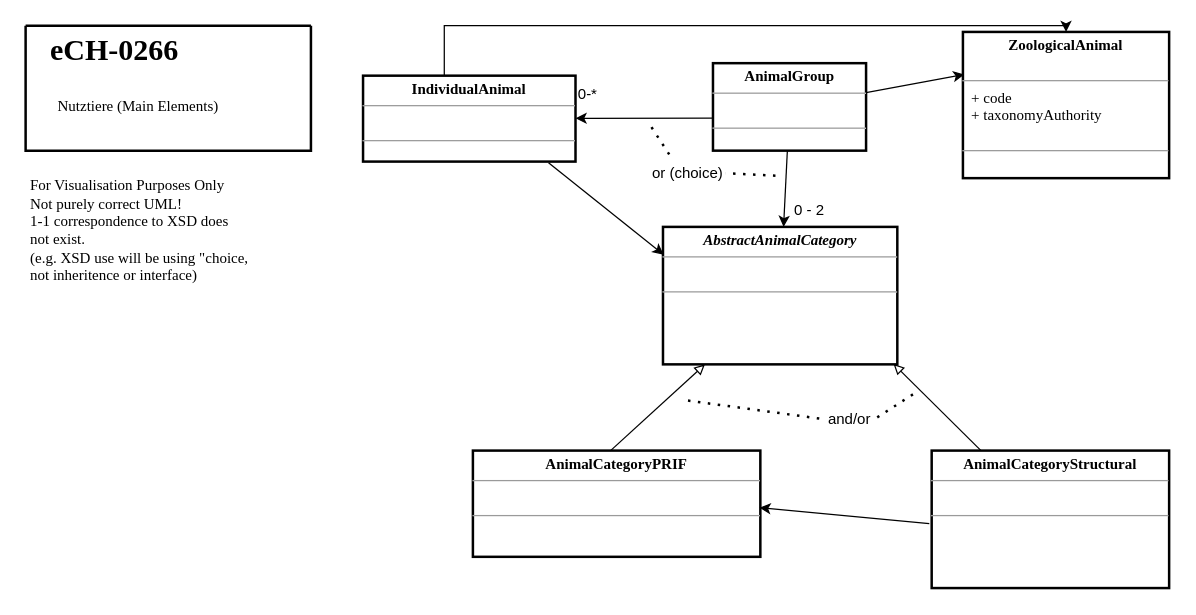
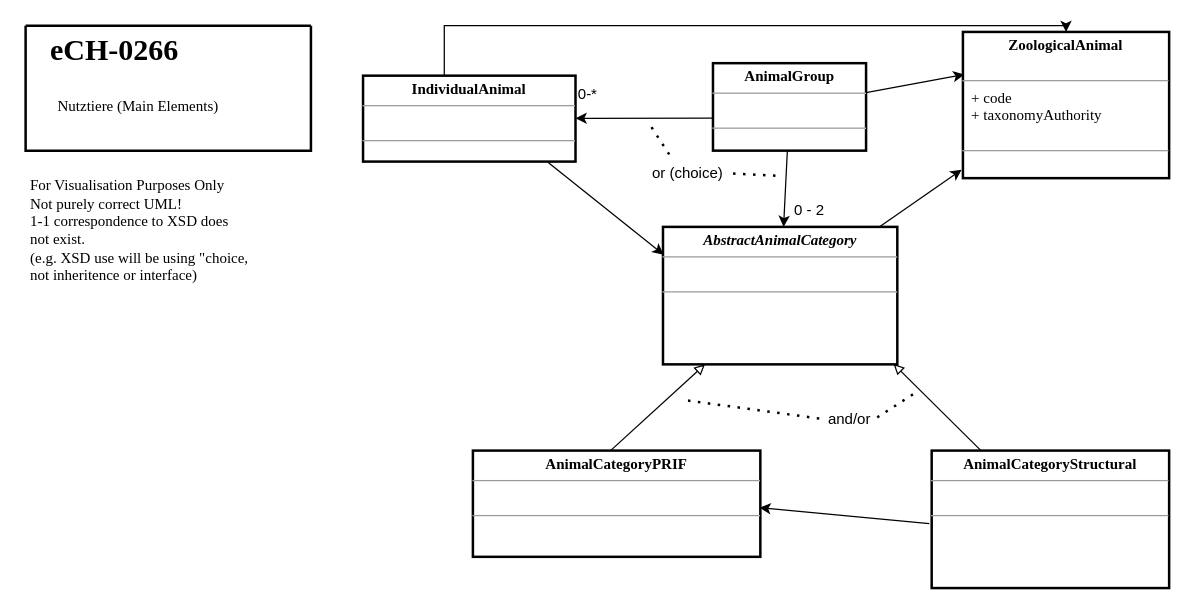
edge "AbstractAnimalCategory" -> "ZoologicalAnimal + code + taxonomyAuthority": added
